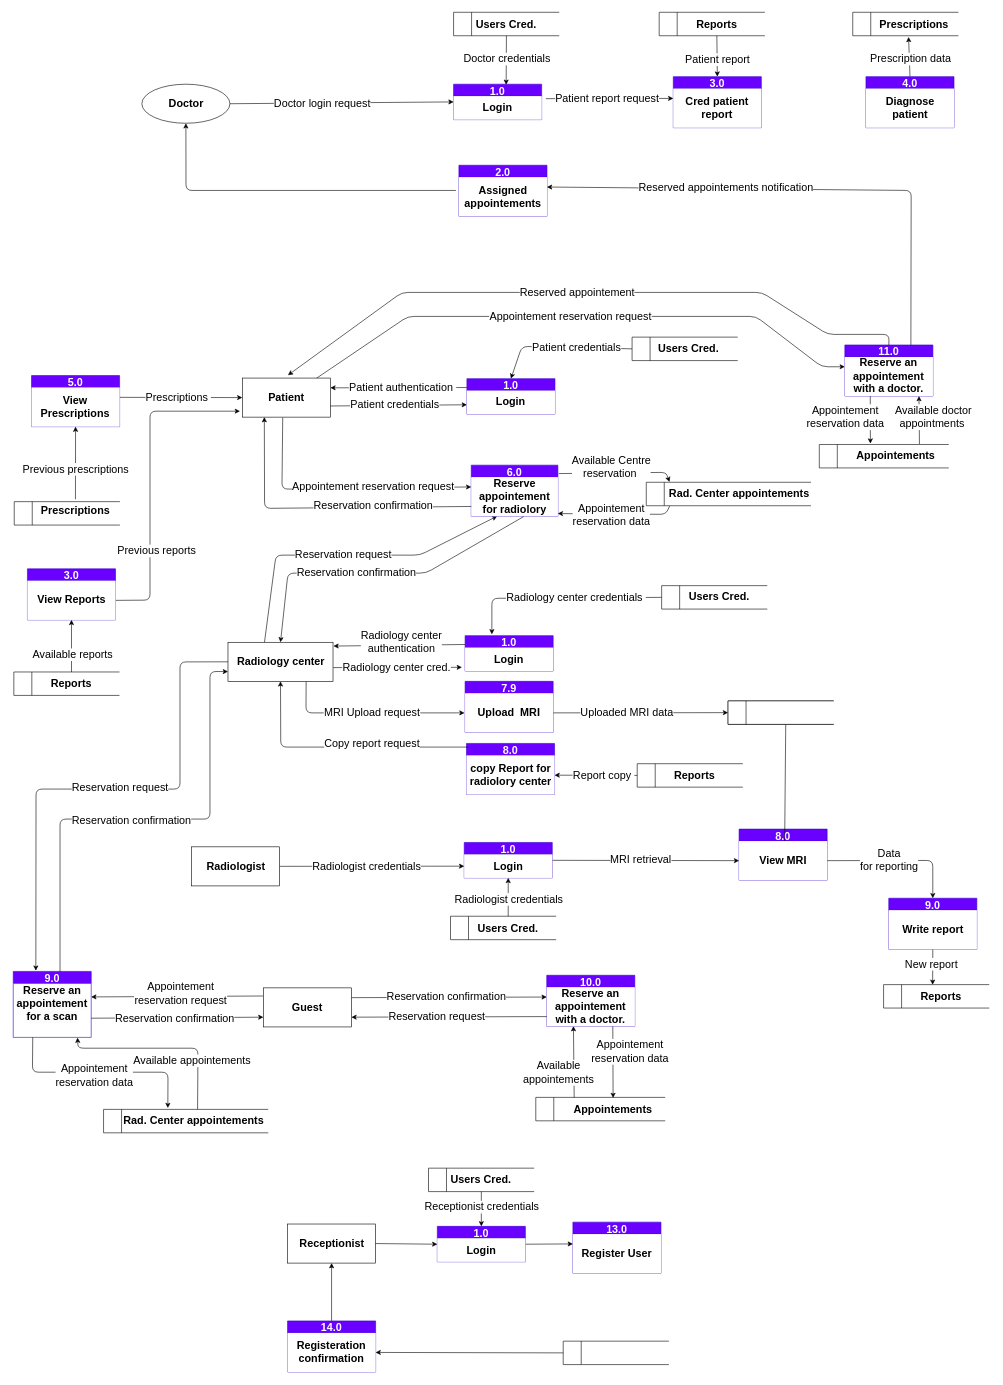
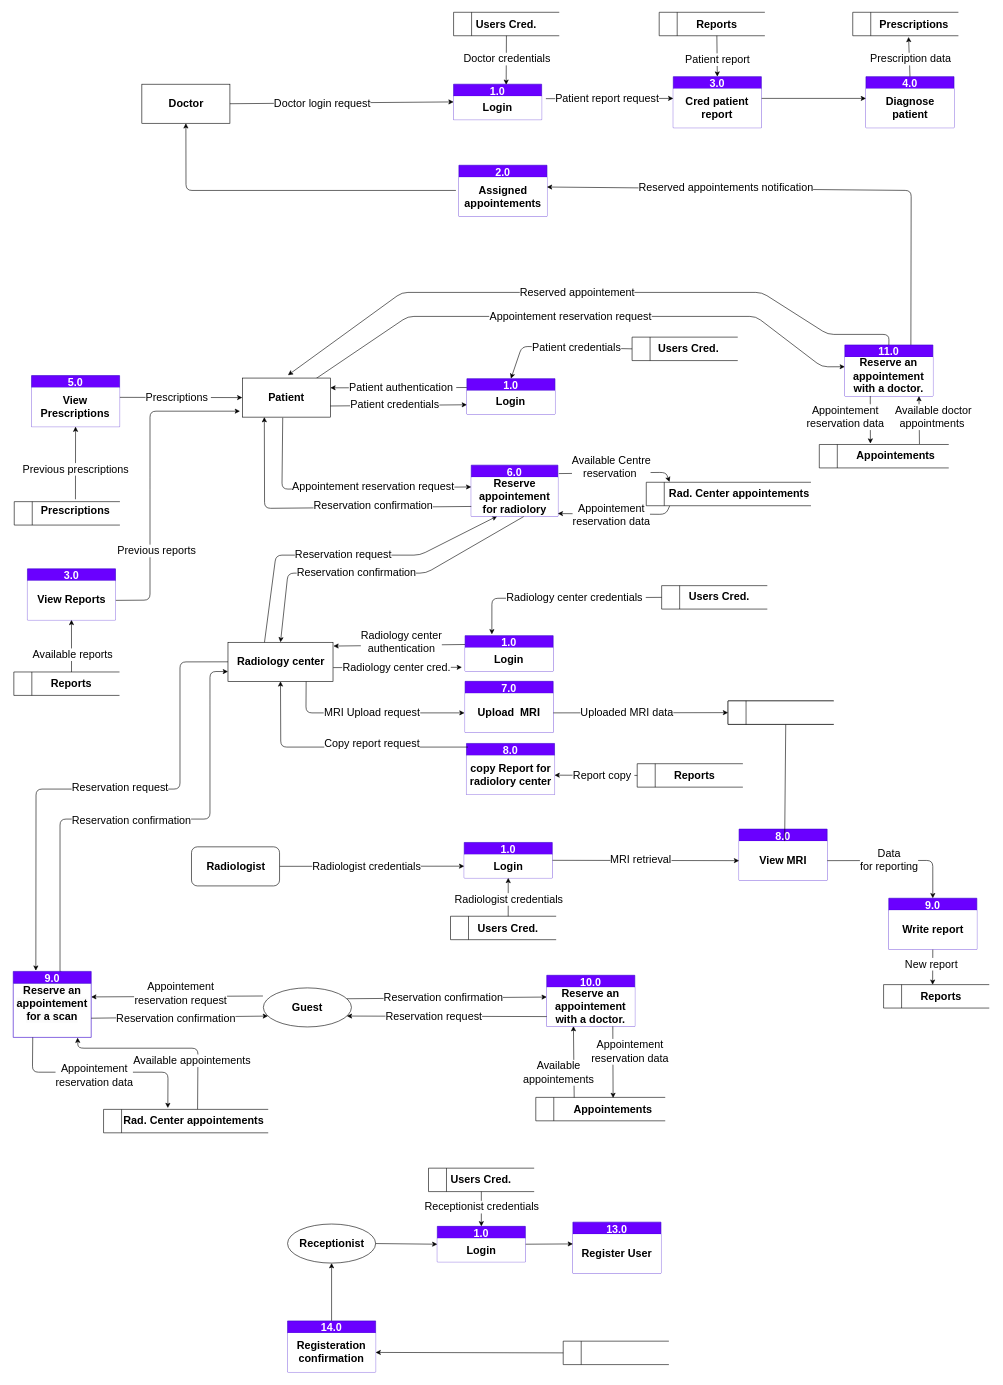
edge "Cred patient report" -> "Diagnose patient": added
node "Doctor": shape ellipse -> rectangle
node "7.9": label "7.9" -> "7.0"
node "Radiologist": shape rectangle -> rounded rectangle
node "Guest": shape rectangle -> ellipse
node "Receptionist": shape rectangle -> ellipse
